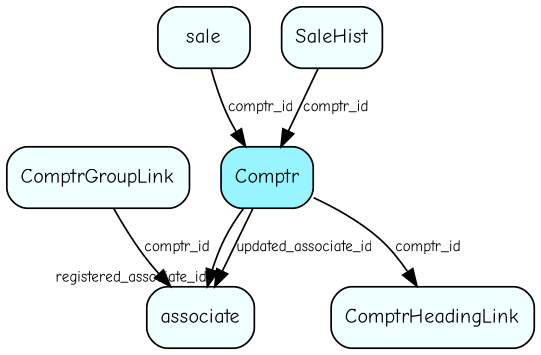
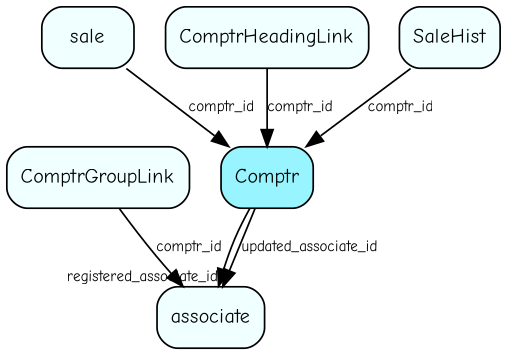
edge "Comptr" -> "ComptrHeadingLink": reversed
